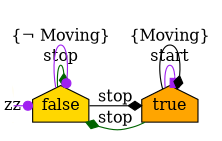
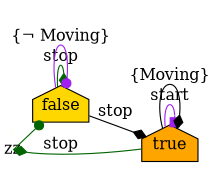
edge "zz" -> "false": color purple -> darkgreen
edge "true" -> "false": now "true" -> "zz"
